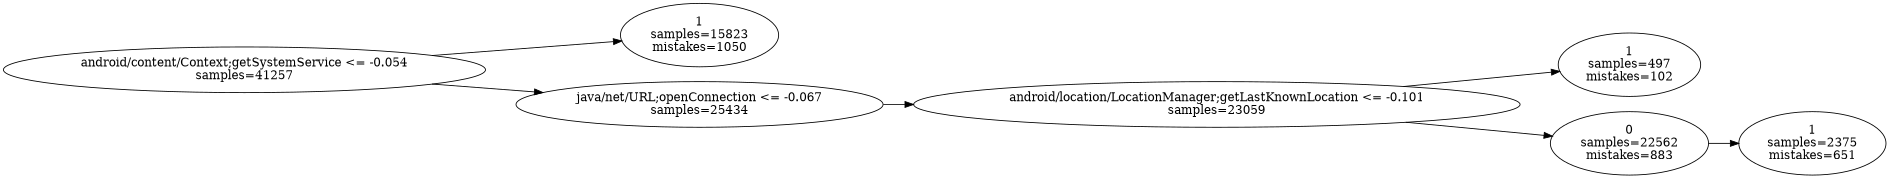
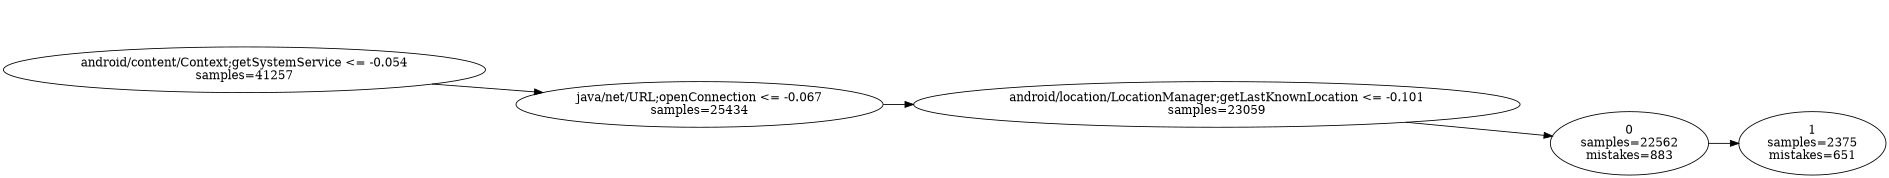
node "1 samples=15823 mistakes=1050": removed
node "1 samples=497 mistakes=102": removed
